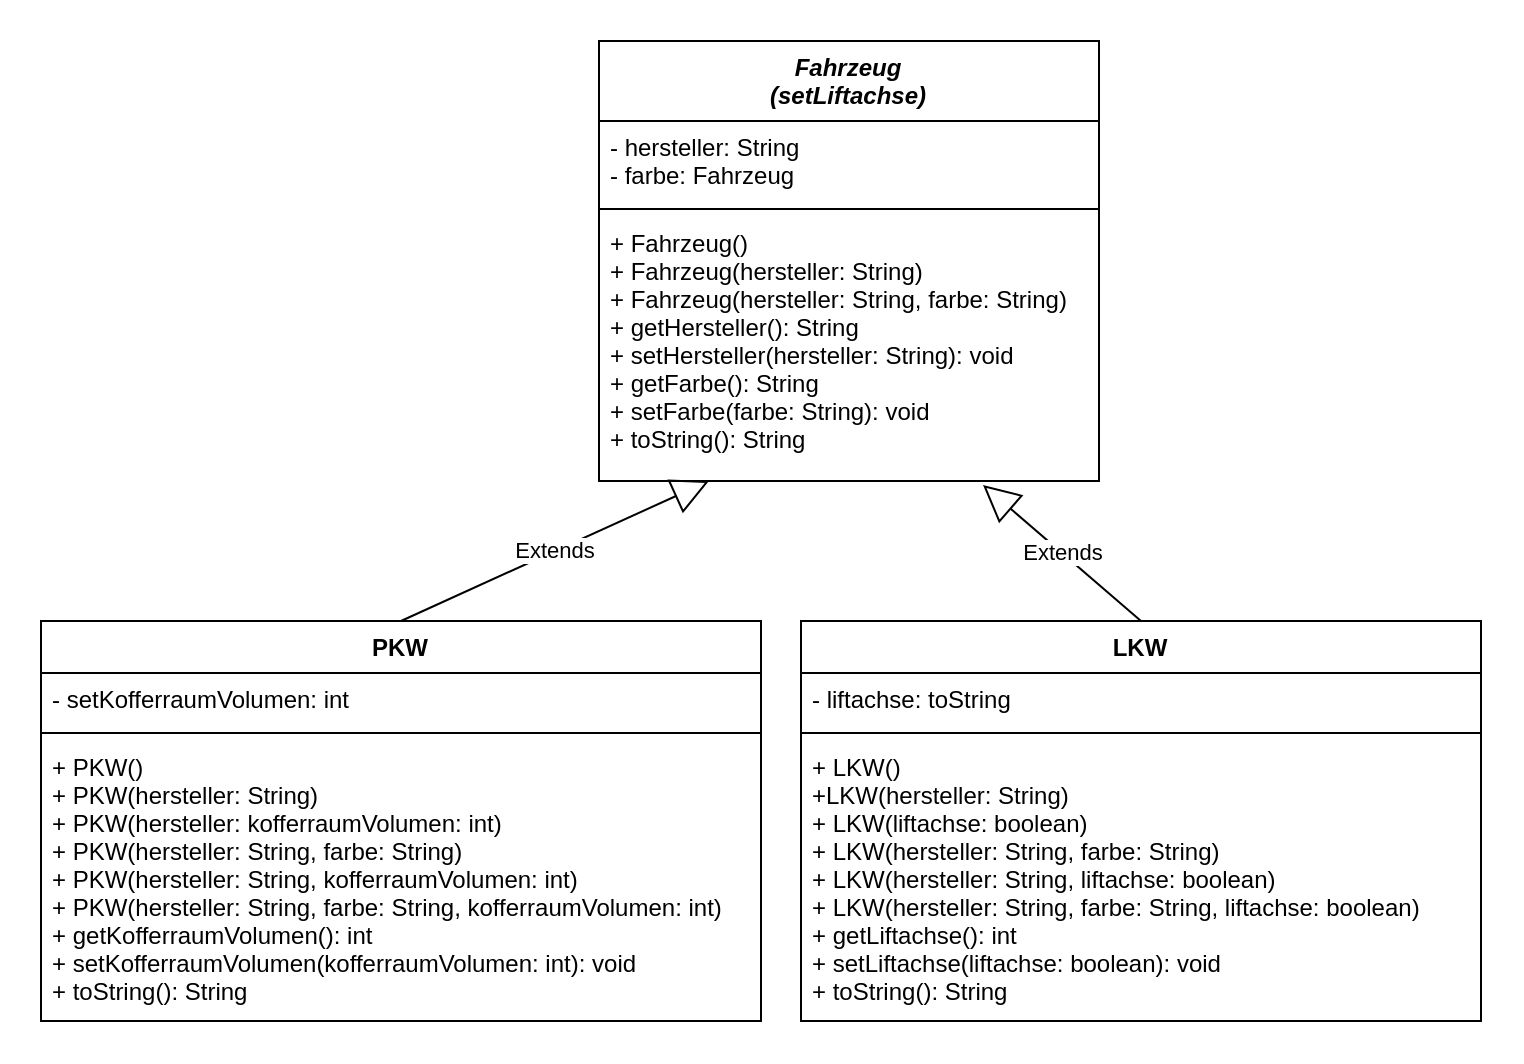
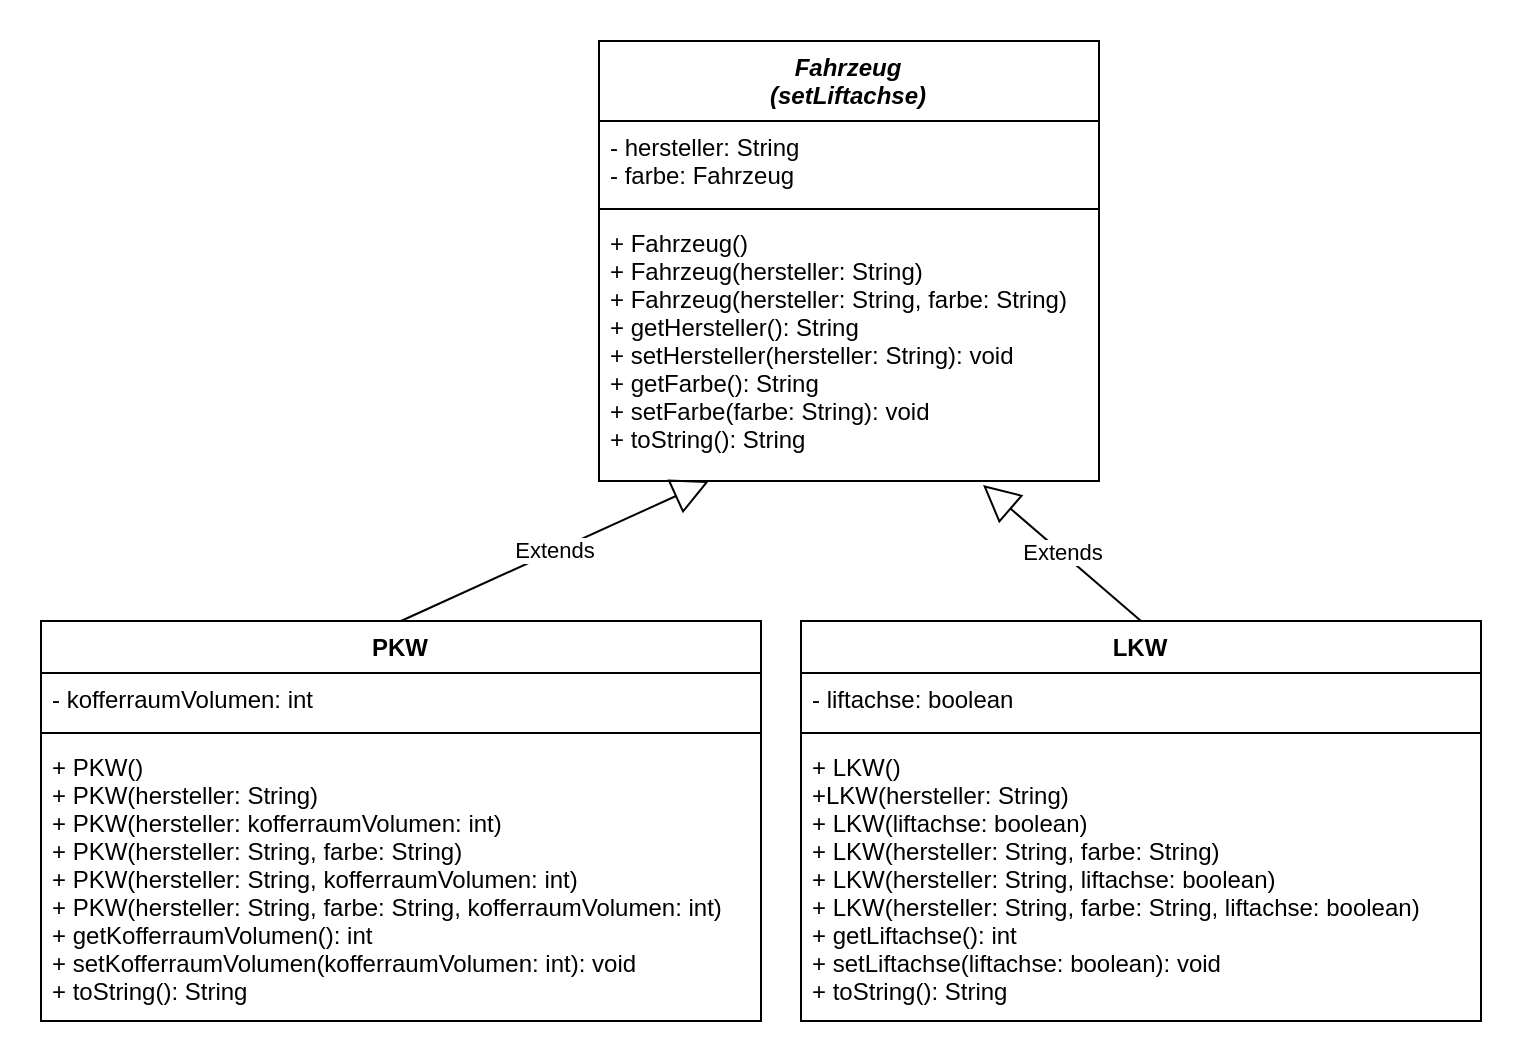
node "- setKofferraumVolumen: int": label "- setKofferraumVolumen: int" -> "- kofferraumVolumen: int"
node "- liftachse: toString": label "- liftachse: toString" -> "- liftachse: boolean"
